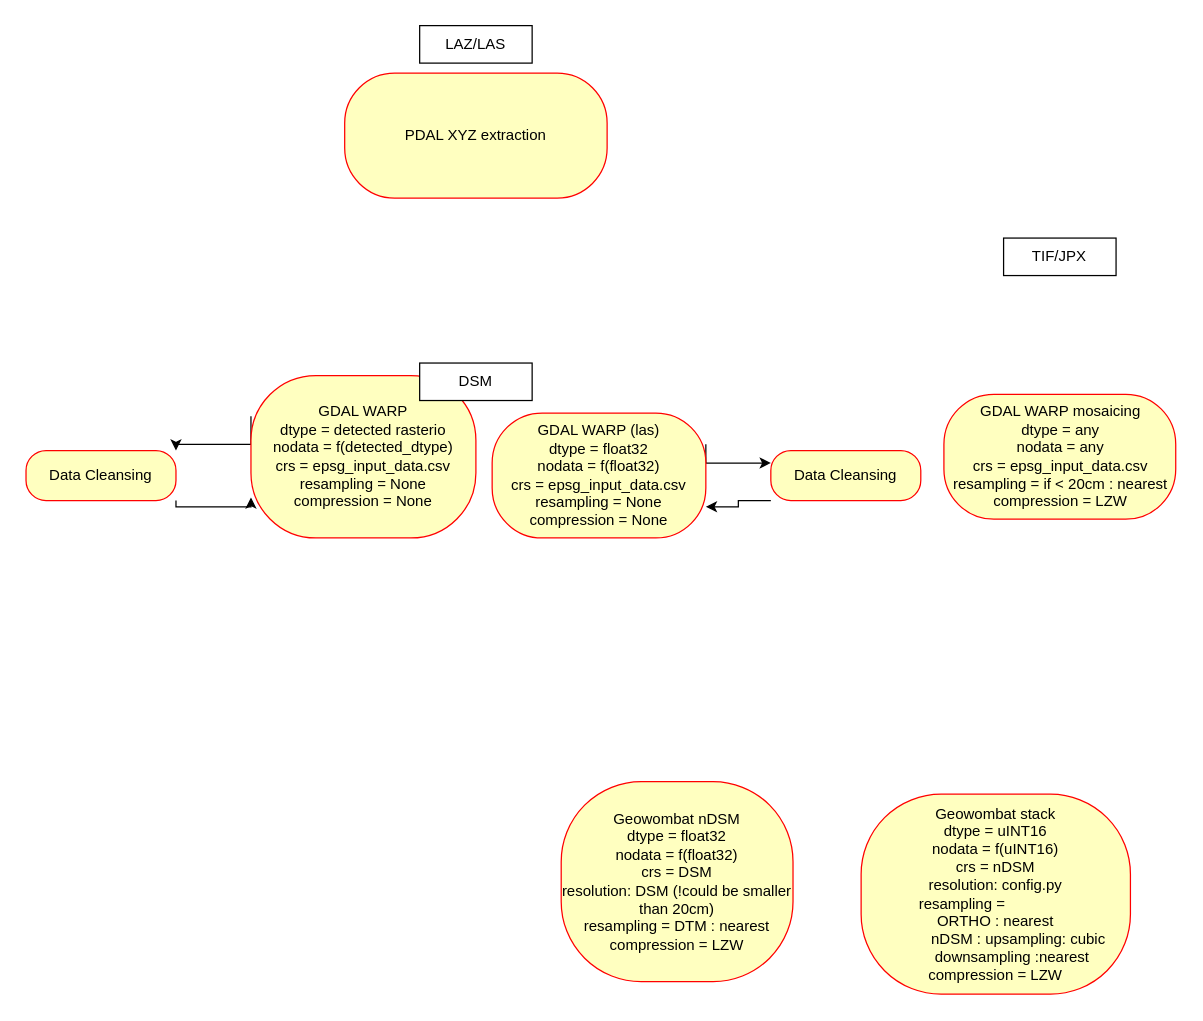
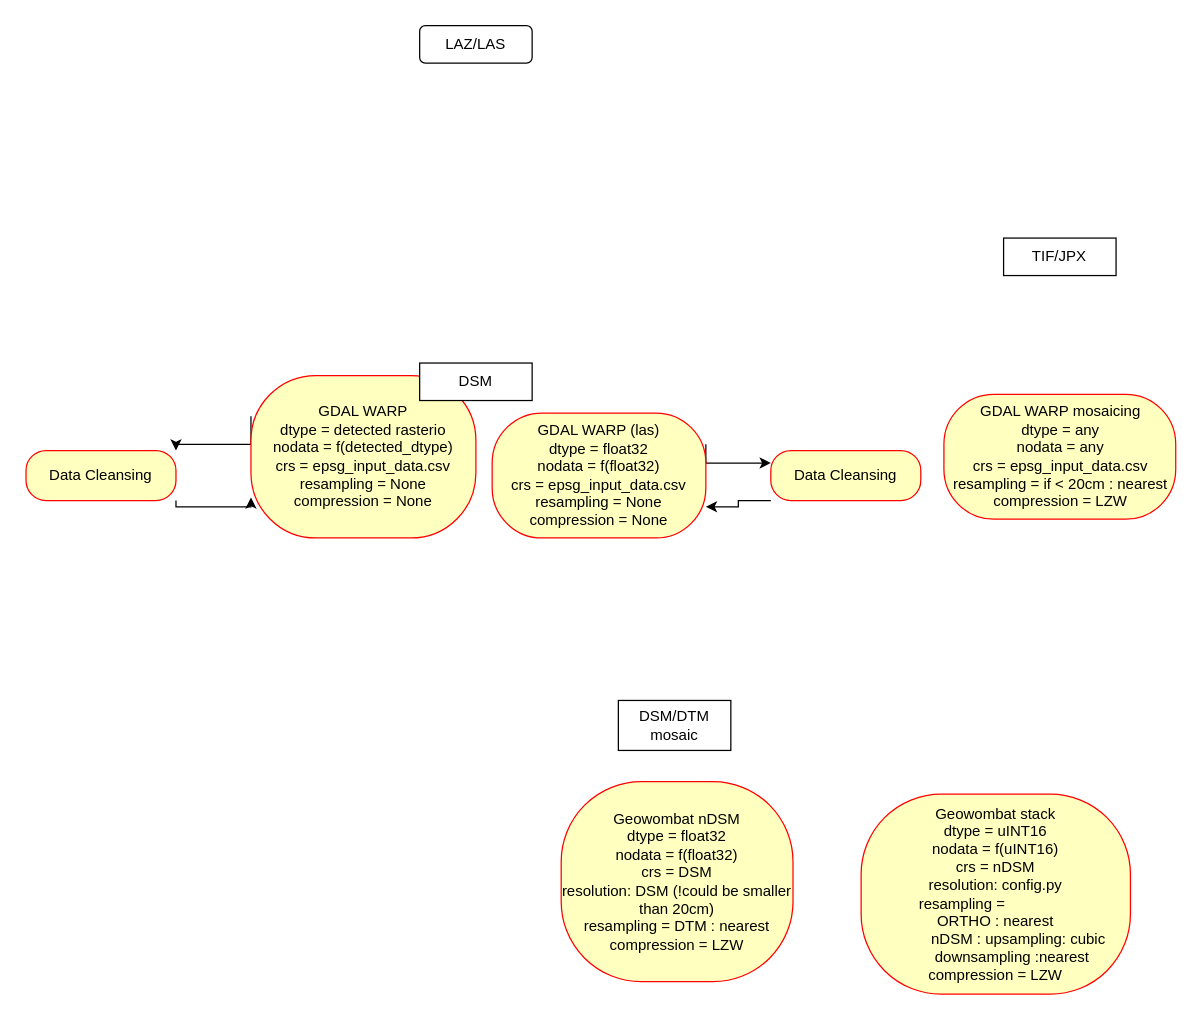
node "LAZ/LAS": shape rectangle -> rounded rectangle
node "PDAL XYZ extraction": removed
node "DSM/DTM mosaic": added
